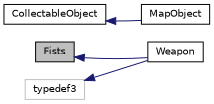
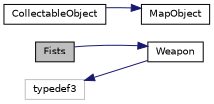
edge "MapObject" -> "CollectableObject": reversed
edge "Weapon" -> "Fists": reversed
